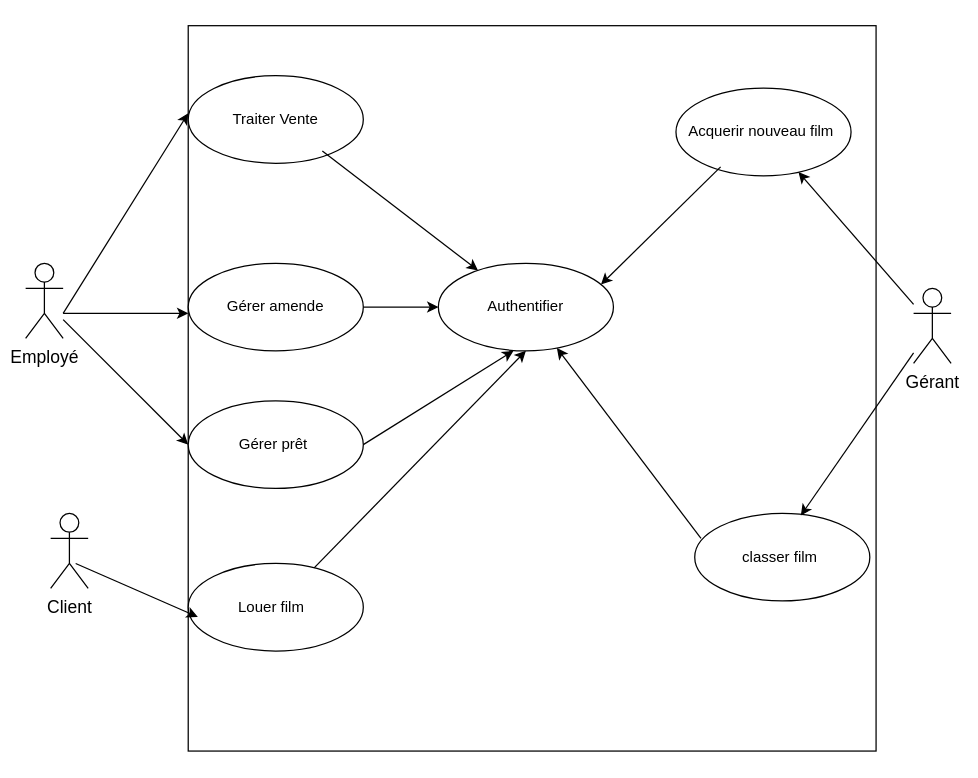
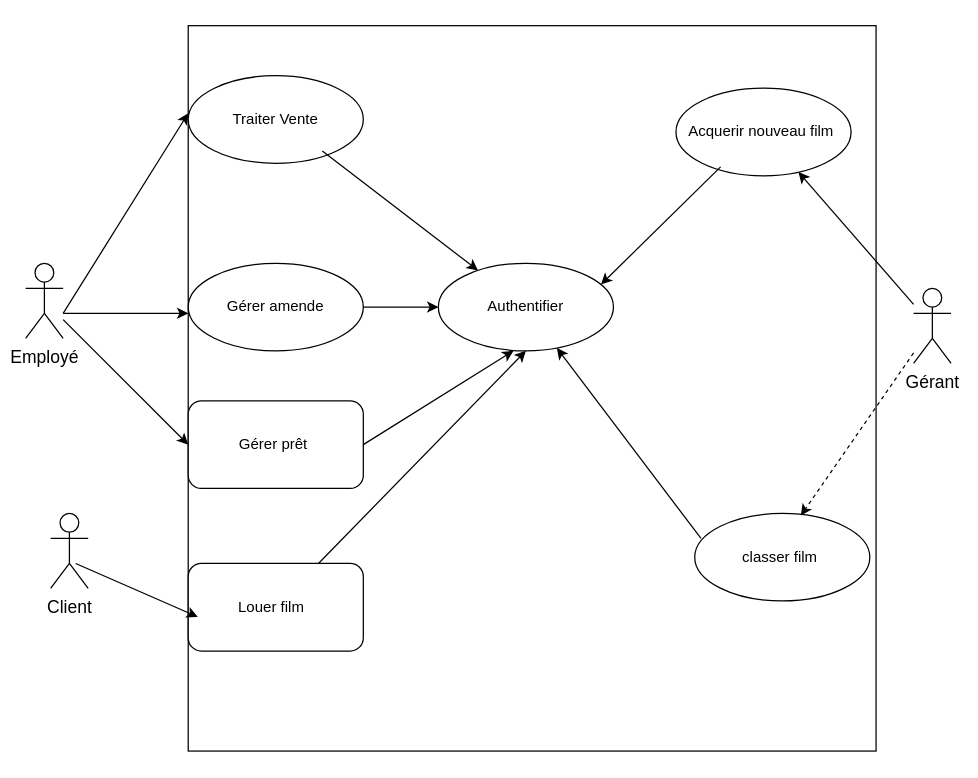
edge "Gérant" -> "classer film": style solid -> dashed
node "Gérer prêt": shape ellipse -> rounded rectangle
node "Louer film": shape ellipse -> rounded rectangle
